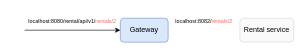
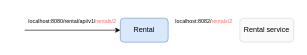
node "Gateway": label "Gateway" -> "Rental"
